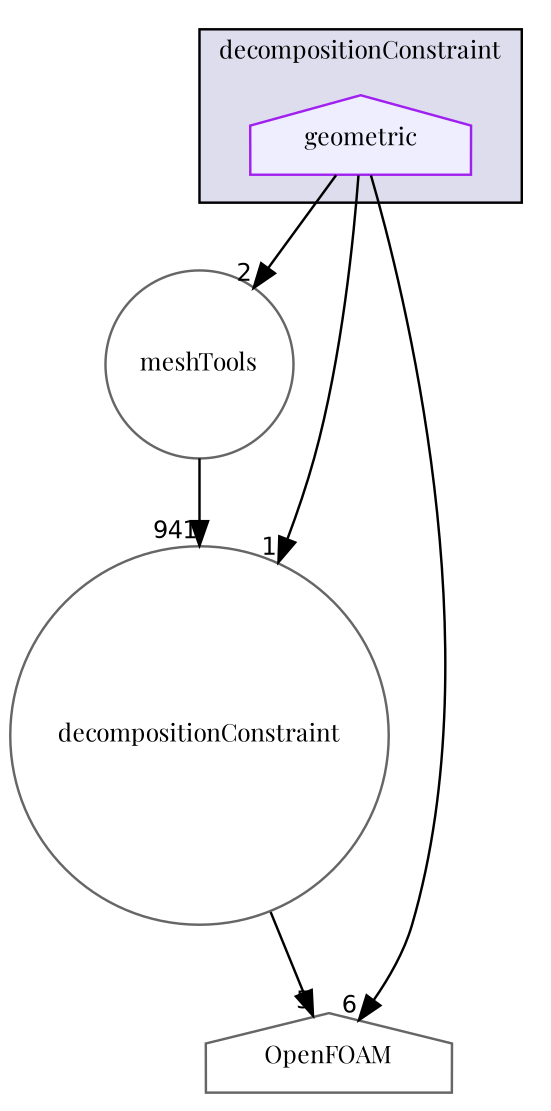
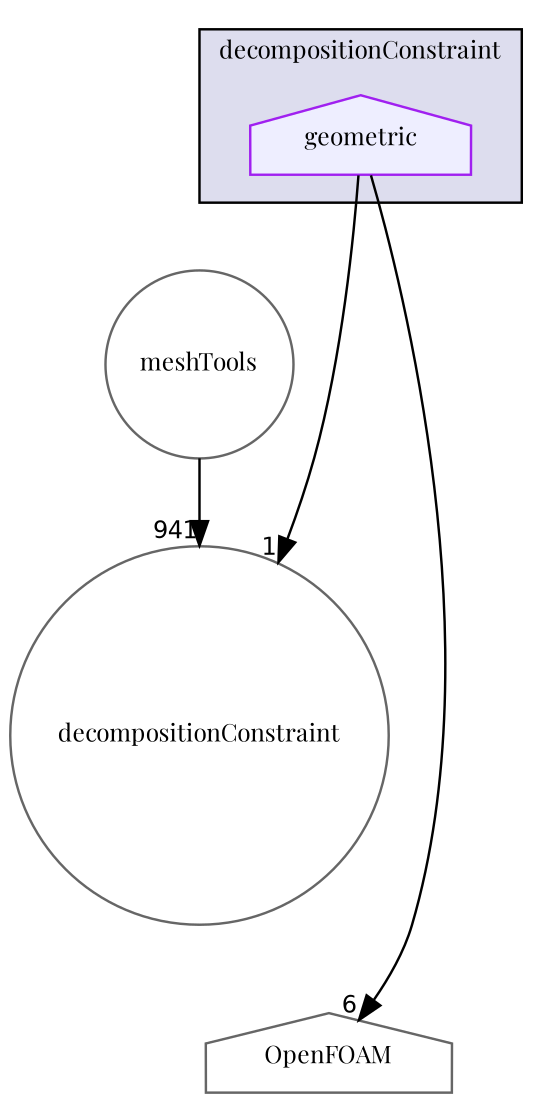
edge "geometric" -> "meshTools": removed
edge "decompositionConstraint" -> "OpenFOAM": removed
